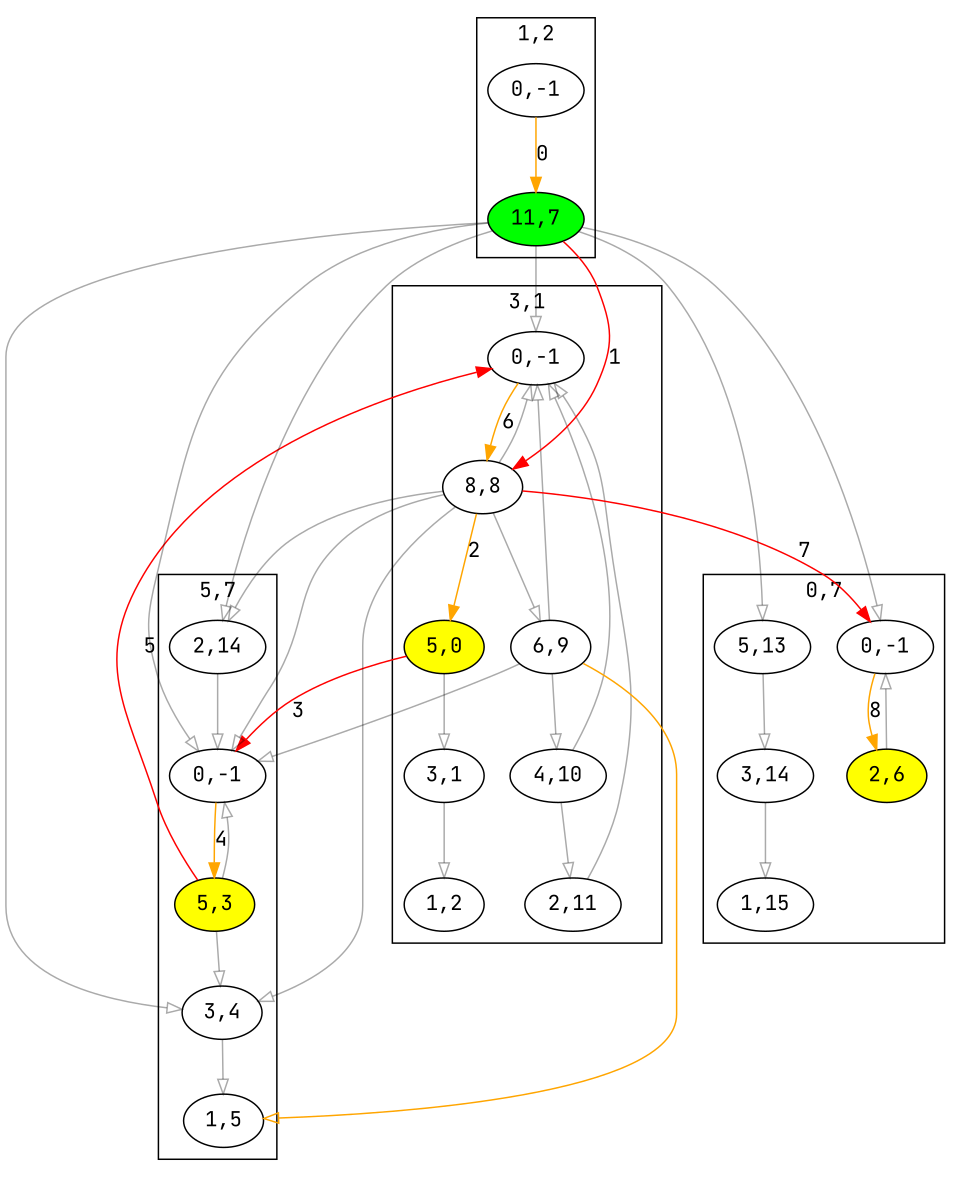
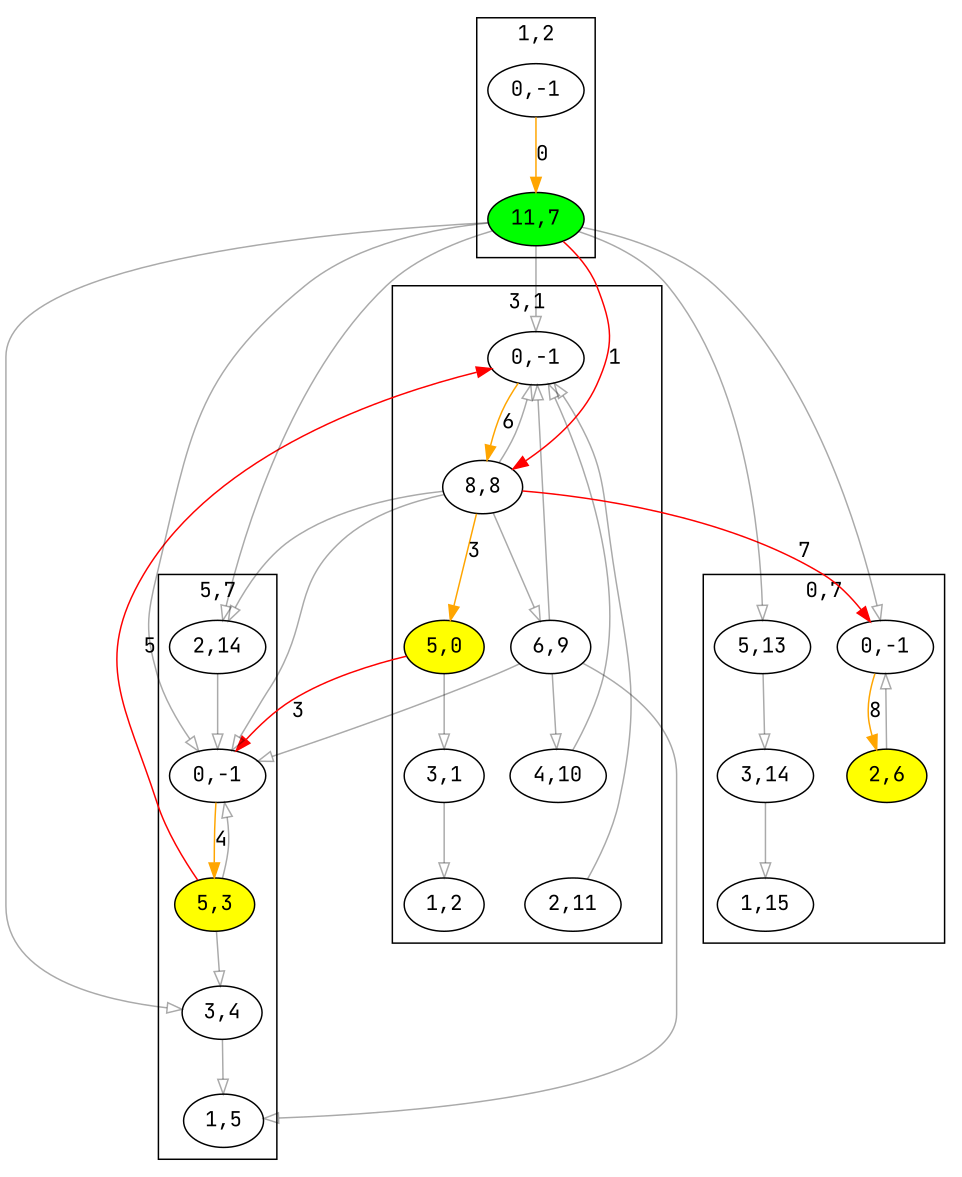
edge "8,8" -> "5,0": label "2" -> "3"
edge "8,8" -> "3,4": removed
edge "4,10" -> "2,11": removed
edge "6,9" -> "1,5": color orange -> #00000055
